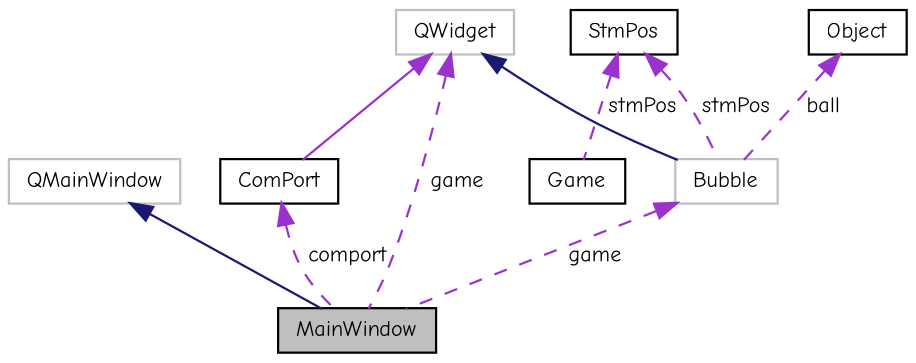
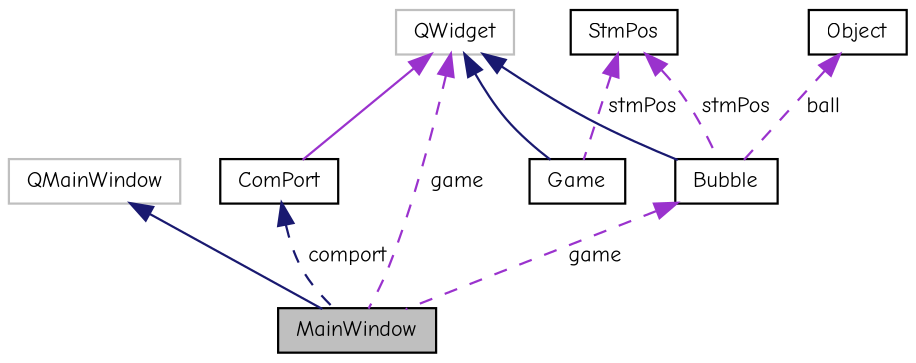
edge "Game" -> "QWidget": added
node "Bubble": color grey75 -> black
edge "MainWindow" -> "ComPort": color darkorchid3 -> midnightblue
